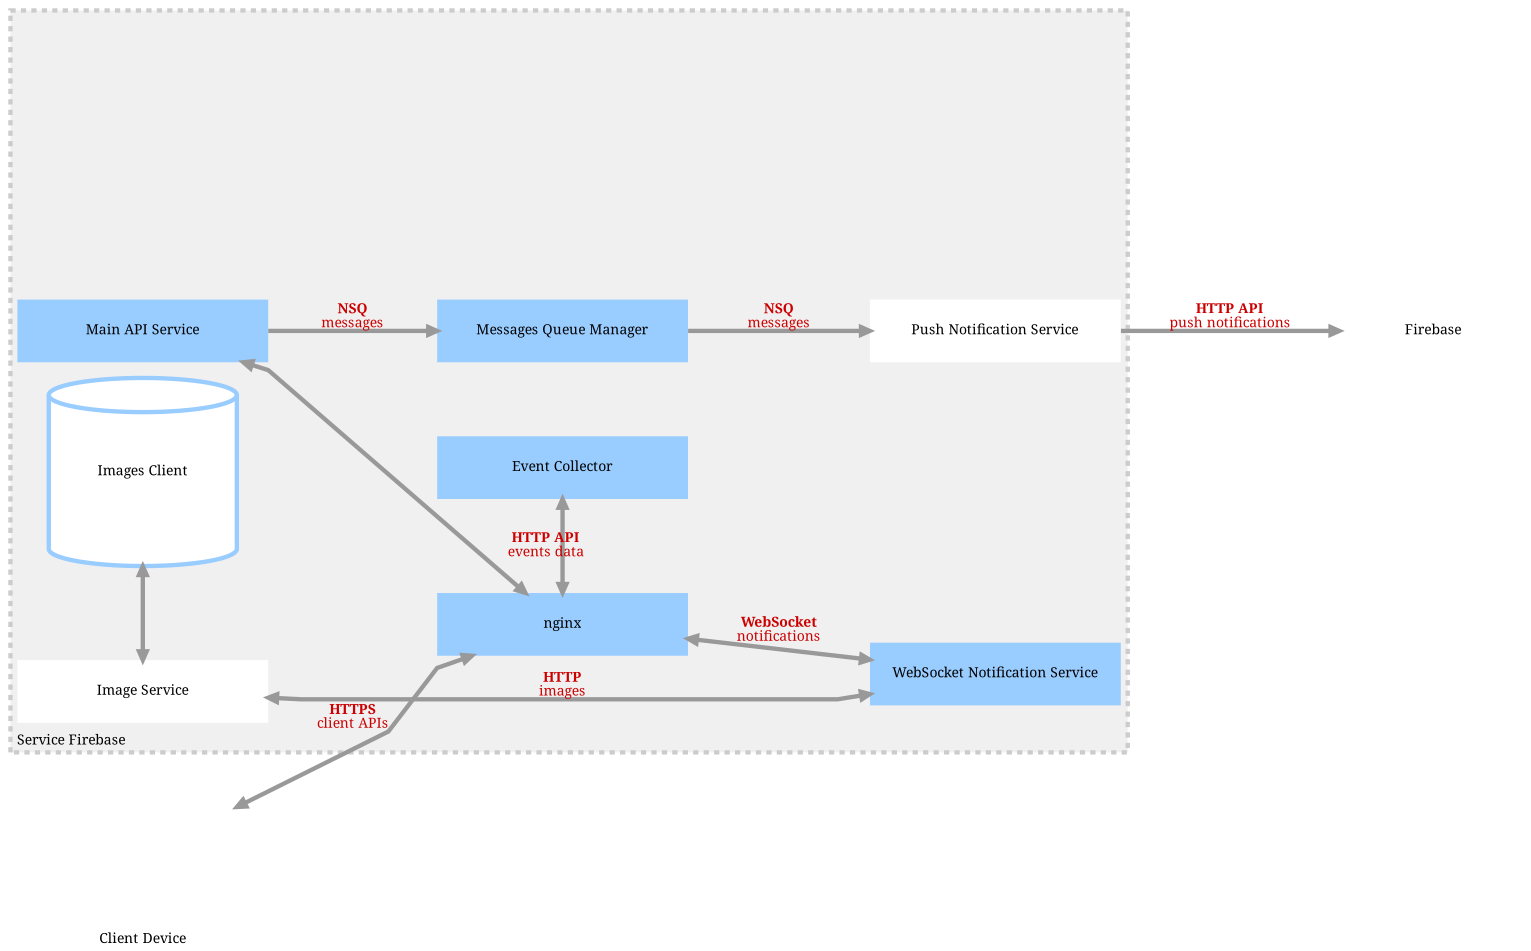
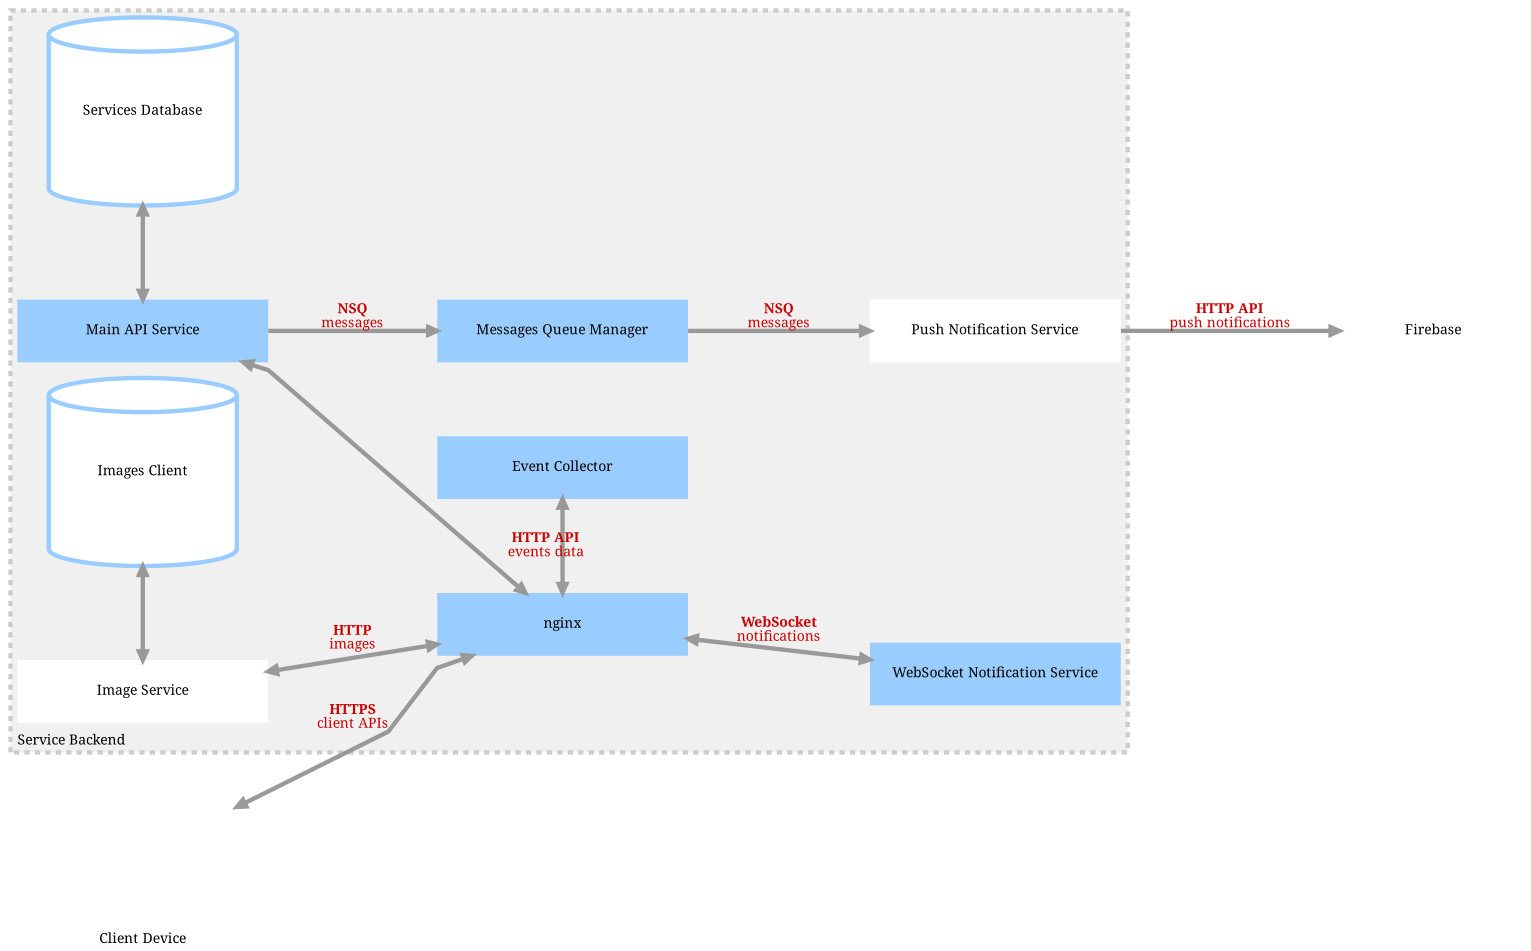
node "Services Database": added
edge "WebSocket Notification Service" -- "Image Service": now "nginx" -- "Image Service"
cluster "Service Firebase": label "Service Firebase" -> "Service Backend"
